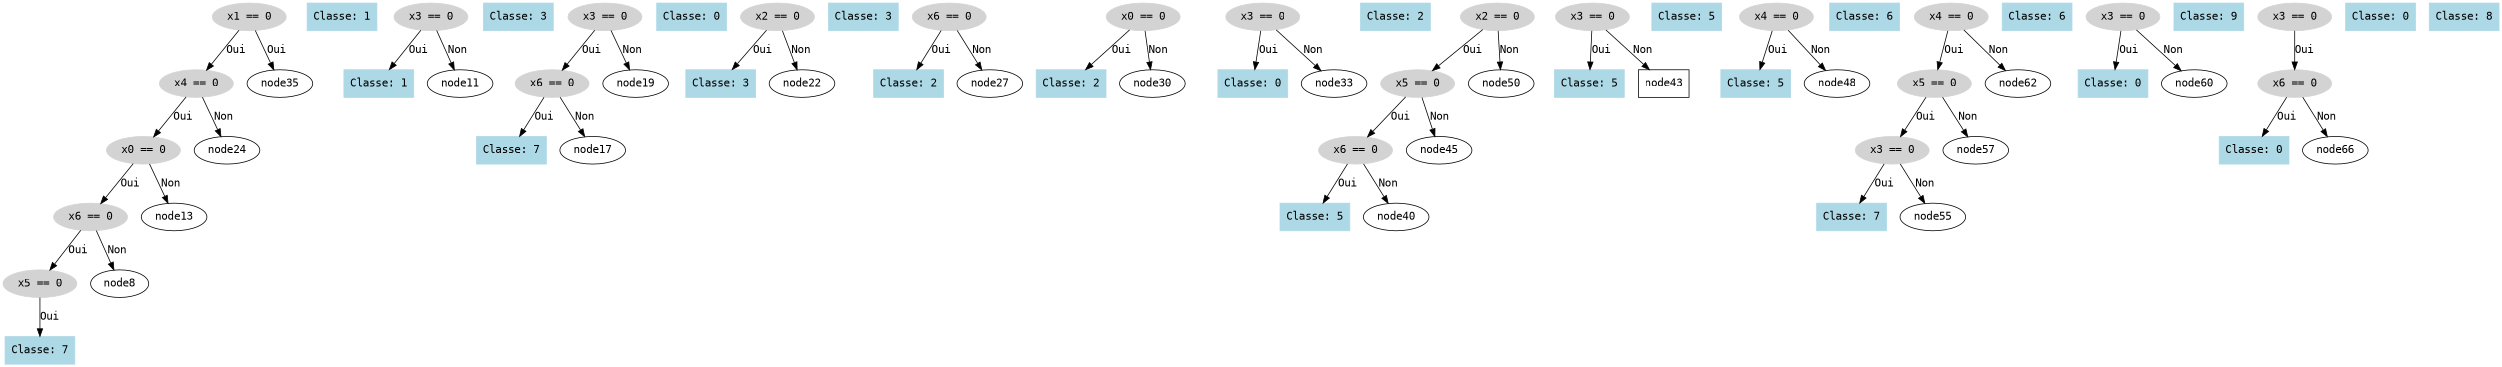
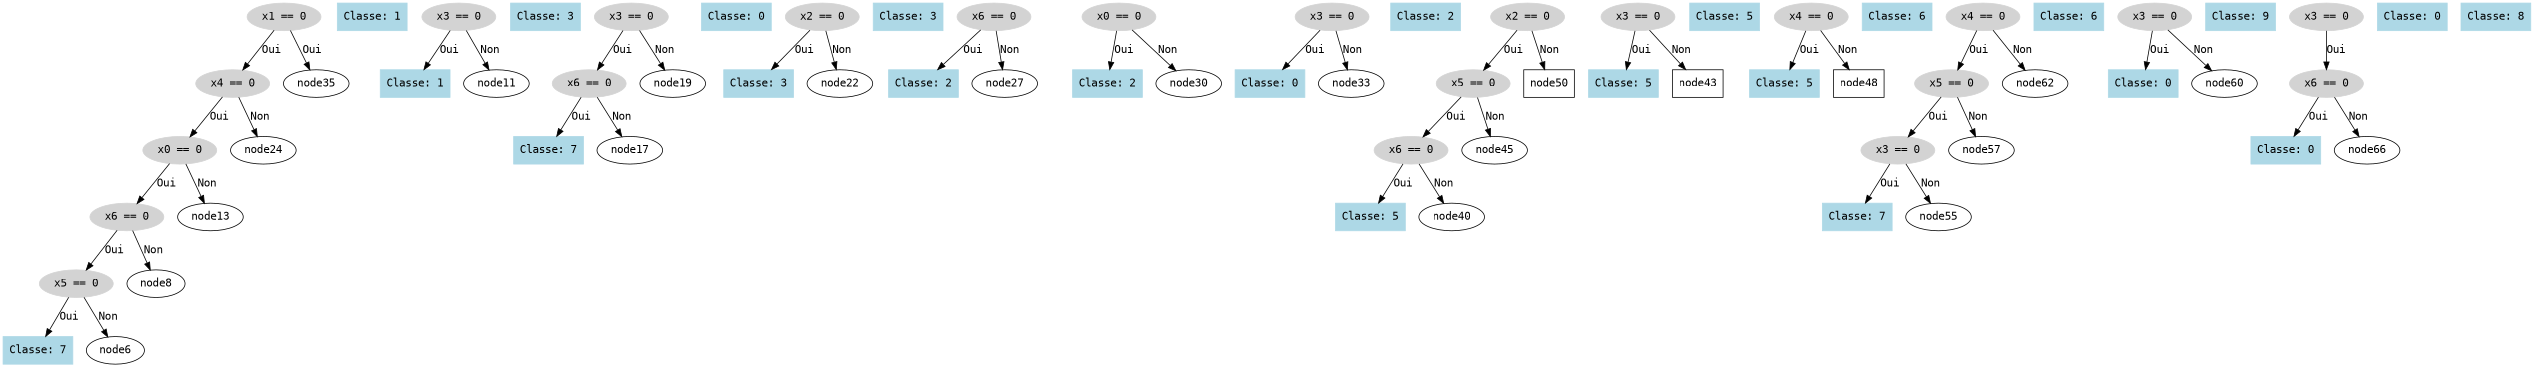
node "node50": shape ellipse -> box
node "node48": shape ellipse -> box
node "node6": added
